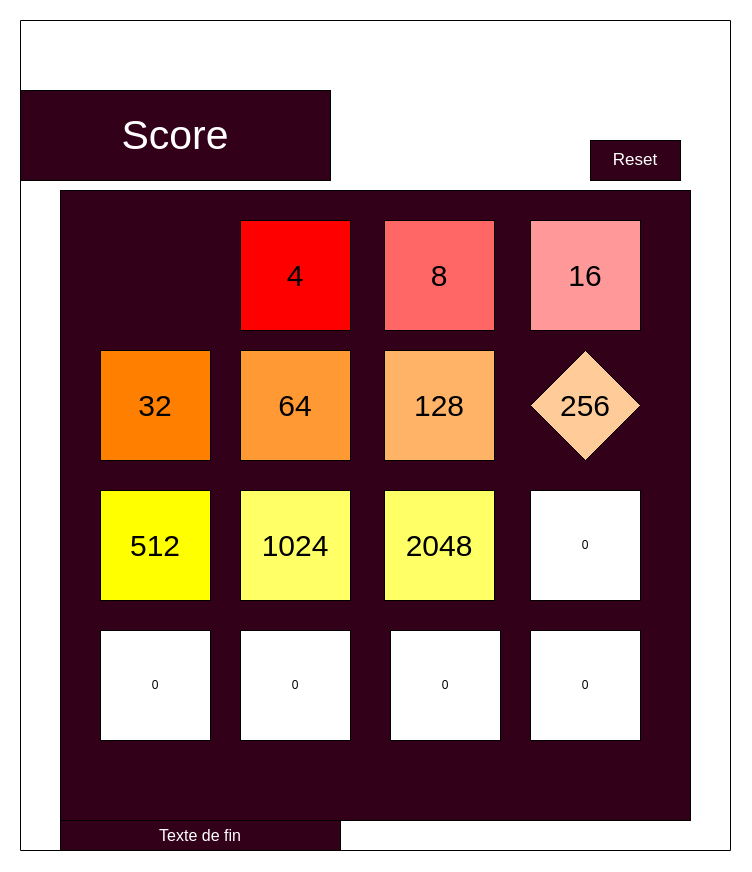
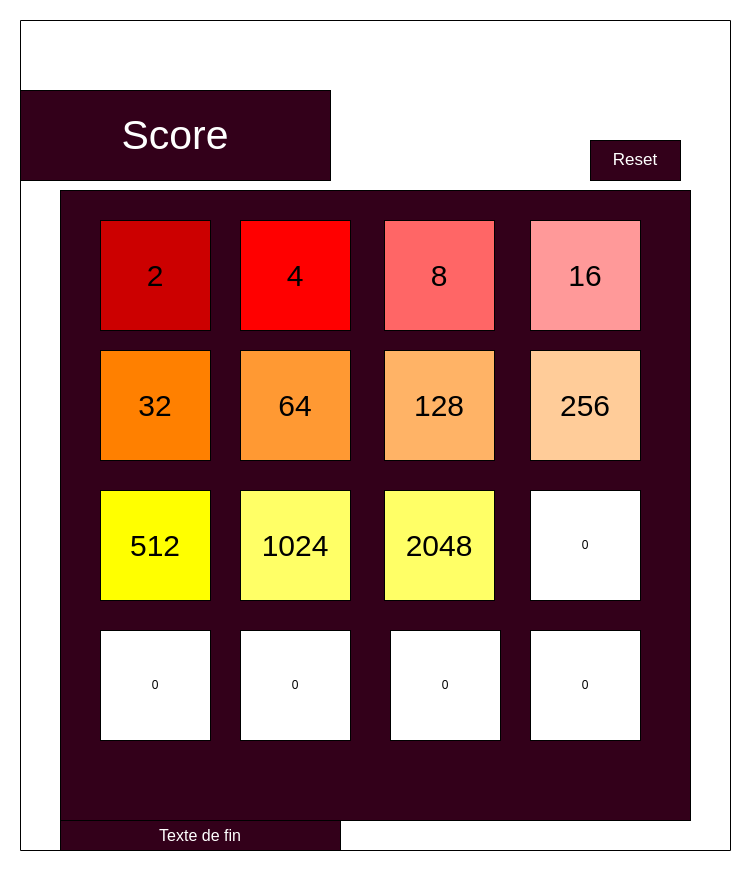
node "2": added
node "256": shape diamond -> rectangle
